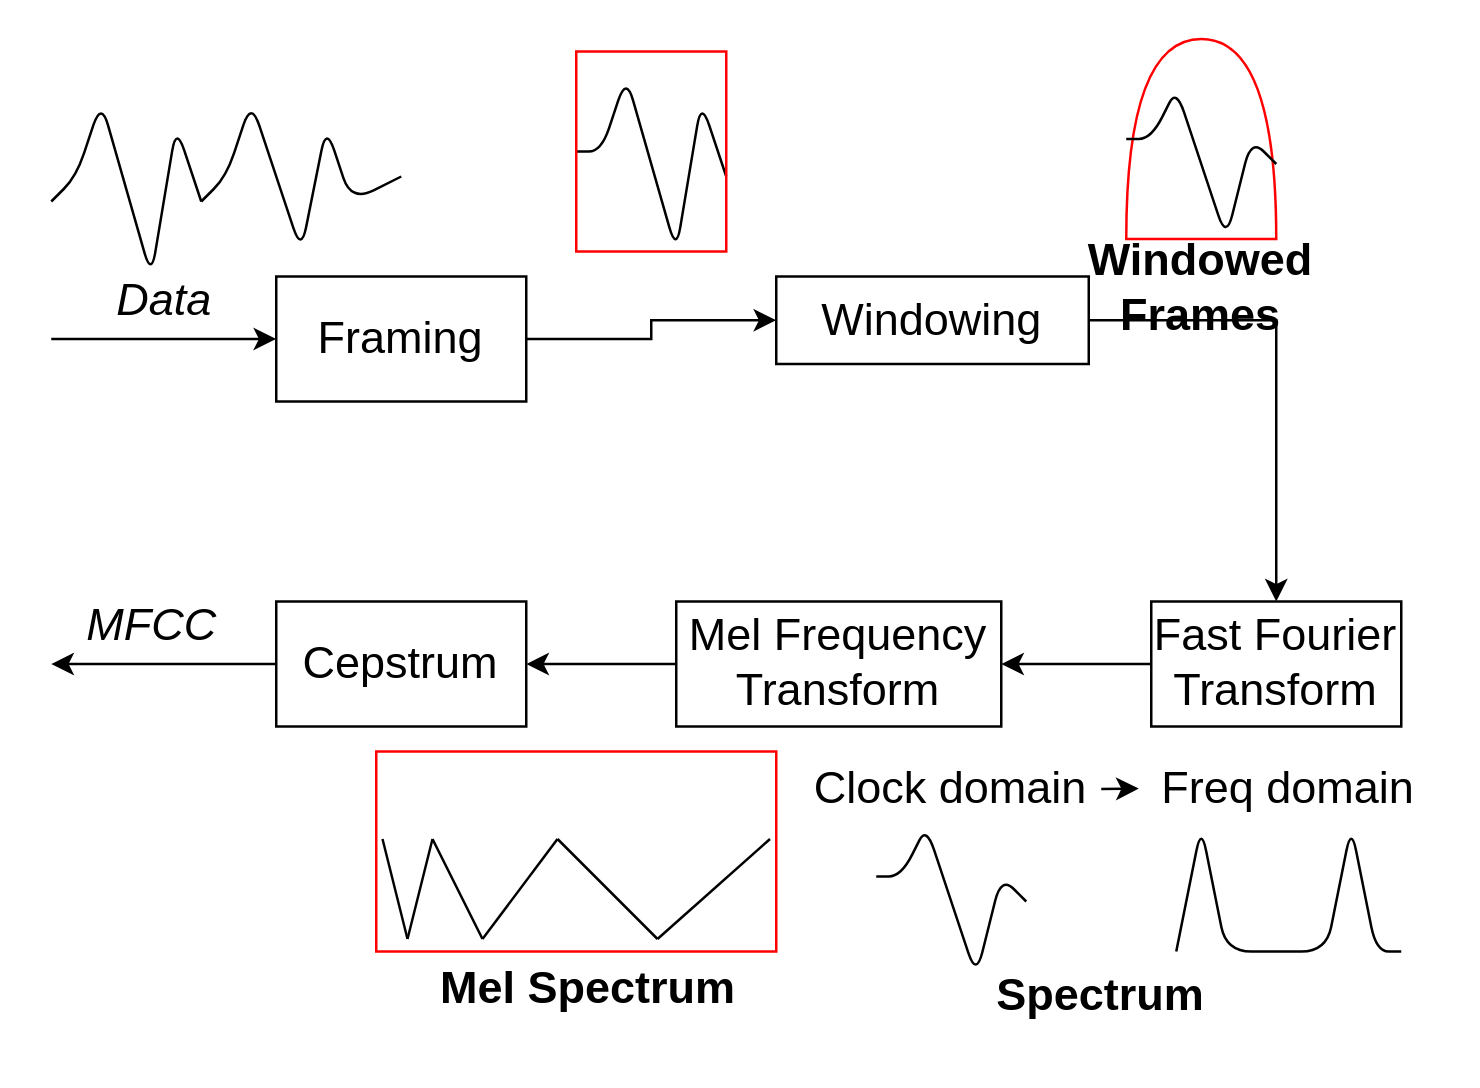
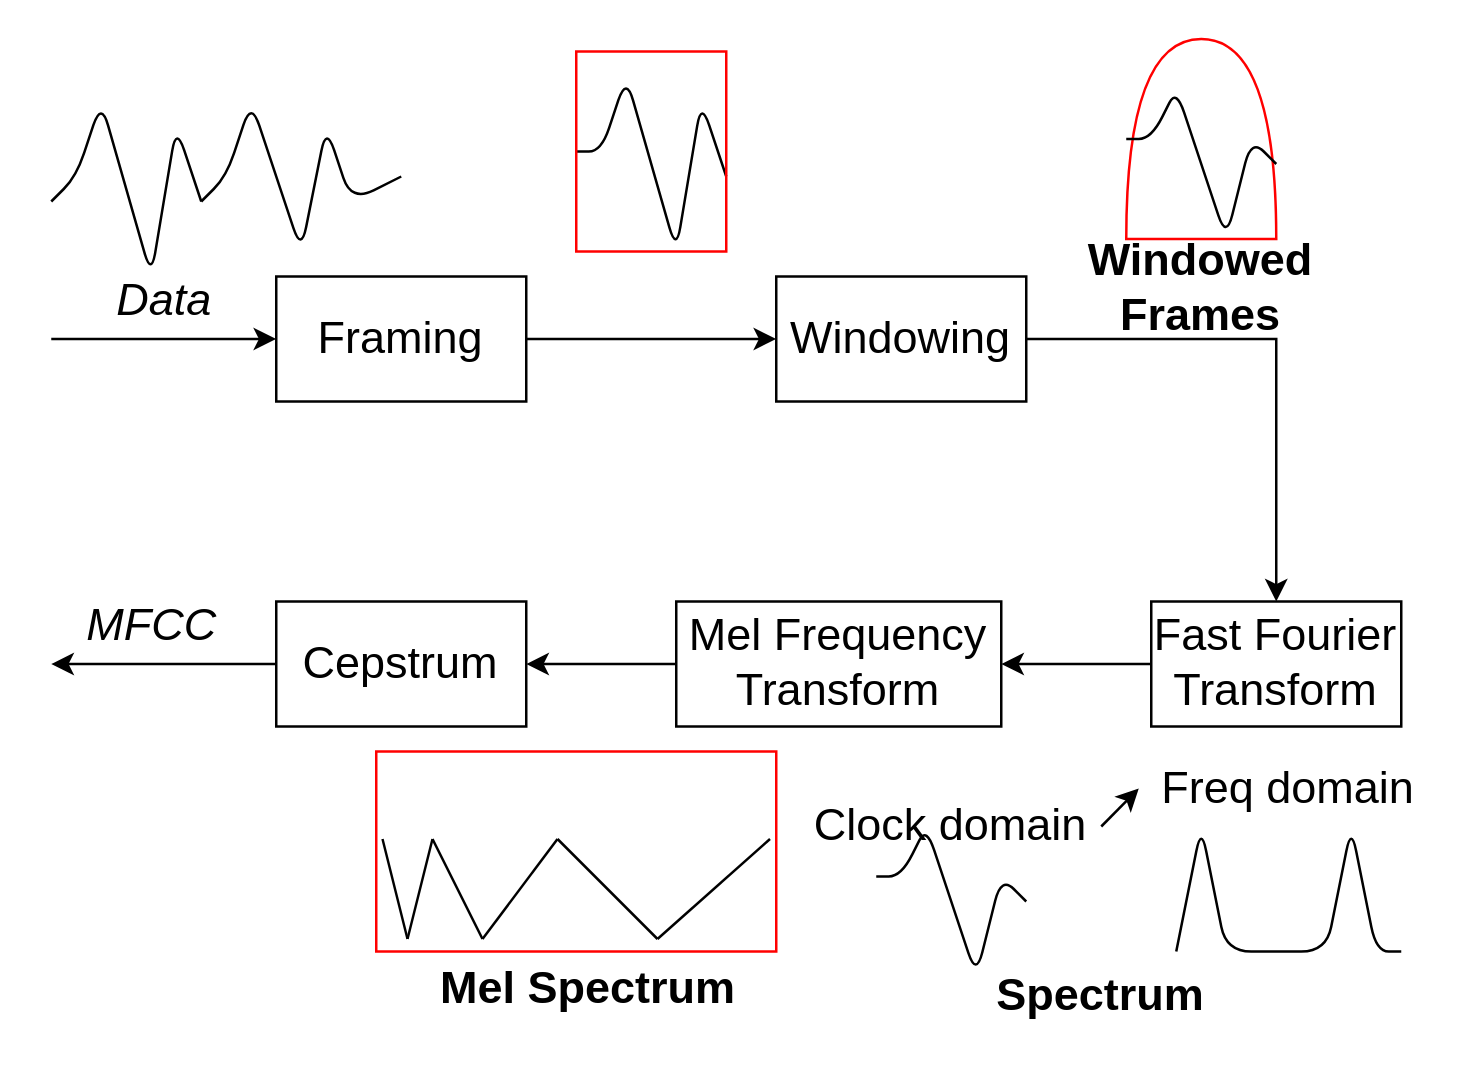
node "Windowing": size 313x88 -> 250x125
node "Clock domain": moved (951, 789) -> (951, 826)
